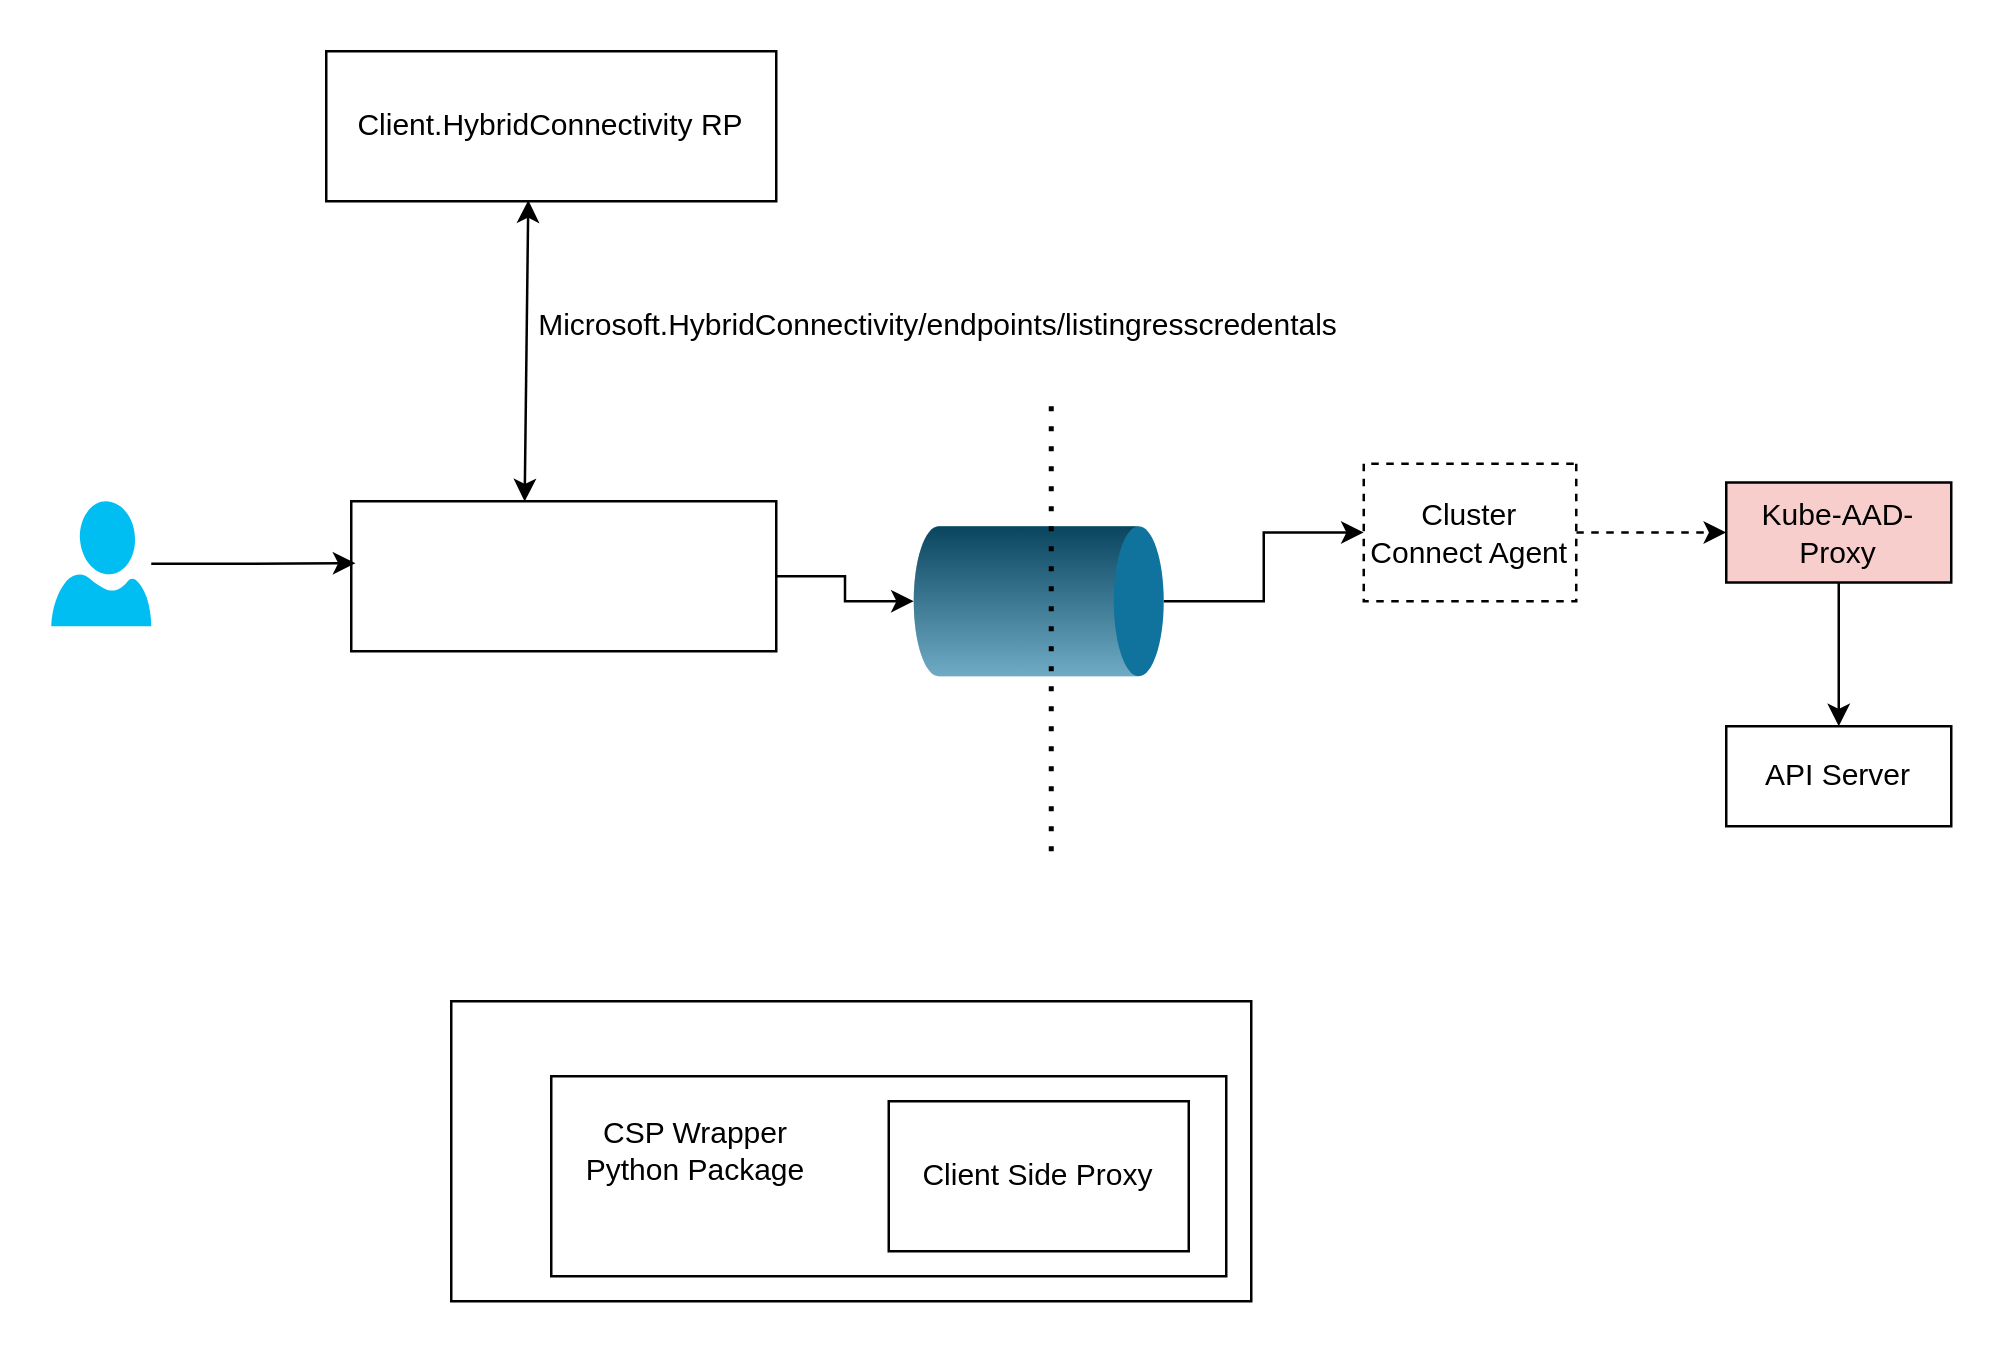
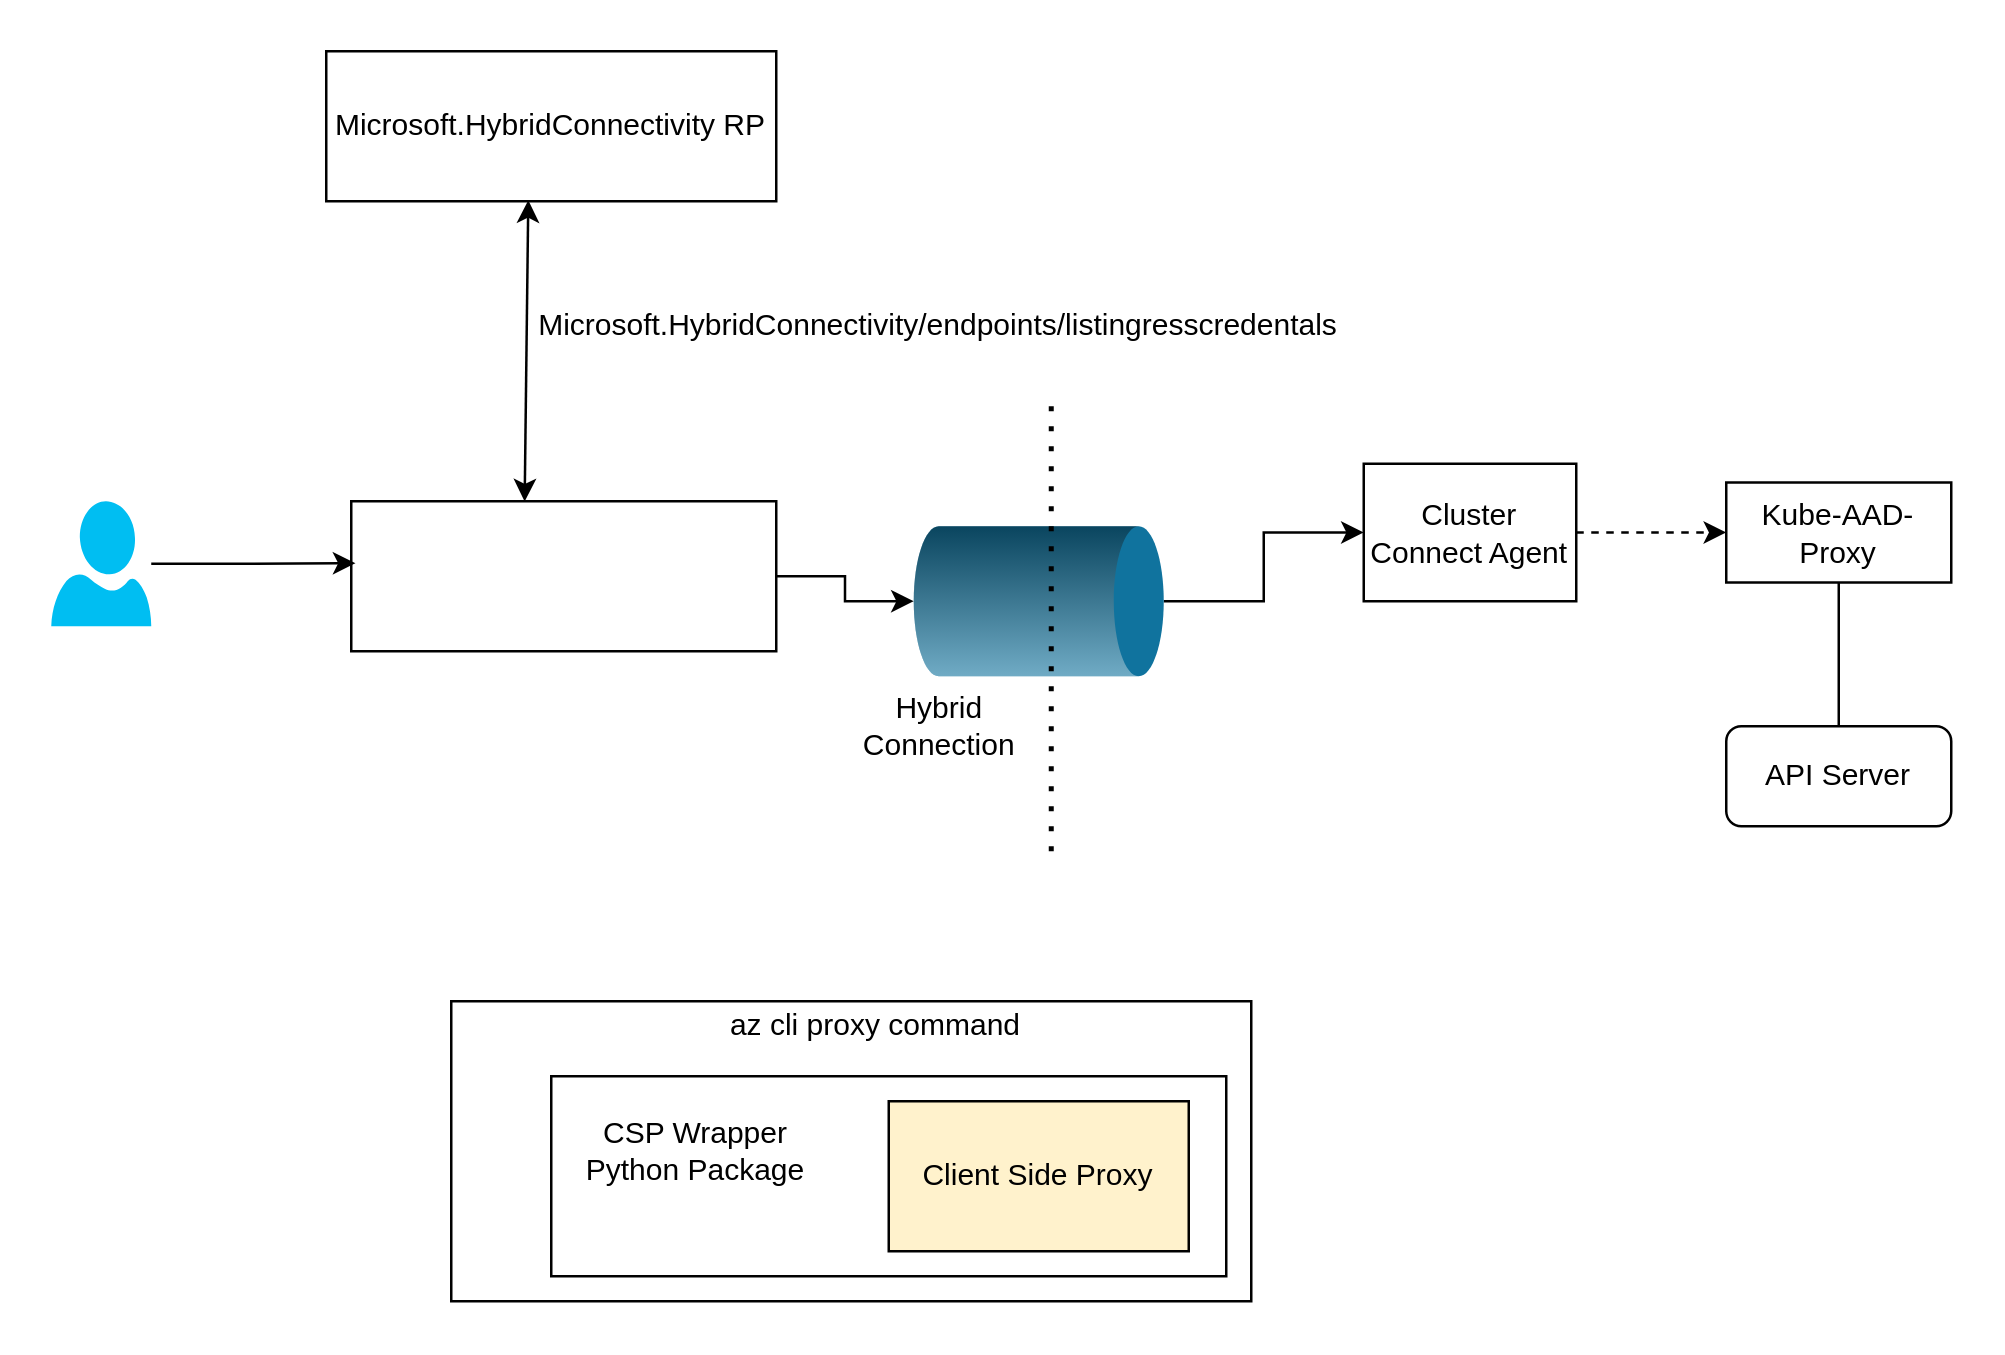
node "Client.HybridConnectivity RP": label "Client.HybridConnectivity RP" -> "Microsoft.HybridConnectivity RP"
node "Cluster Connect Agent": style dashed -> solid
node "Kube-AAD-Proxy": fillcolor #f8cecc -> #ffffff
edge "Kube-AAD-Proxy" -> "API Server": arrowhead classic -> none
node "Hybrid Connection": added
node "API Server": shape rectangle -> rounded rectangle
node "az cli proxy command": added
node "Client Side Proxy": fillcolor #ffffff -> #fff2cc
